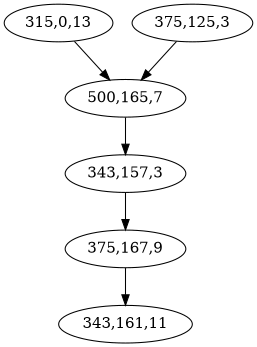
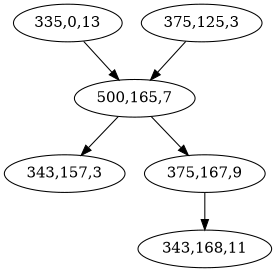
node "315,0,13": label "315,0,13" -> "335,0,13"
edge "343,157,3" -> "375,167,9": now "500,165,7" -> "375,167,9"
node "343,161,11": label "343,161,11" -> "343,168,11"
